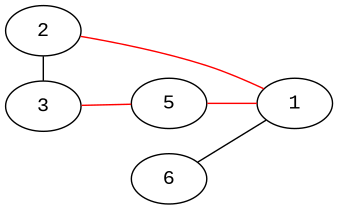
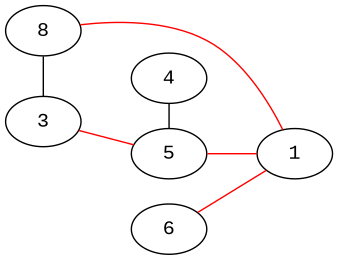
node "2": label "2" -> "8"
node "4": added
edge "1" -- "6": color black -> red
